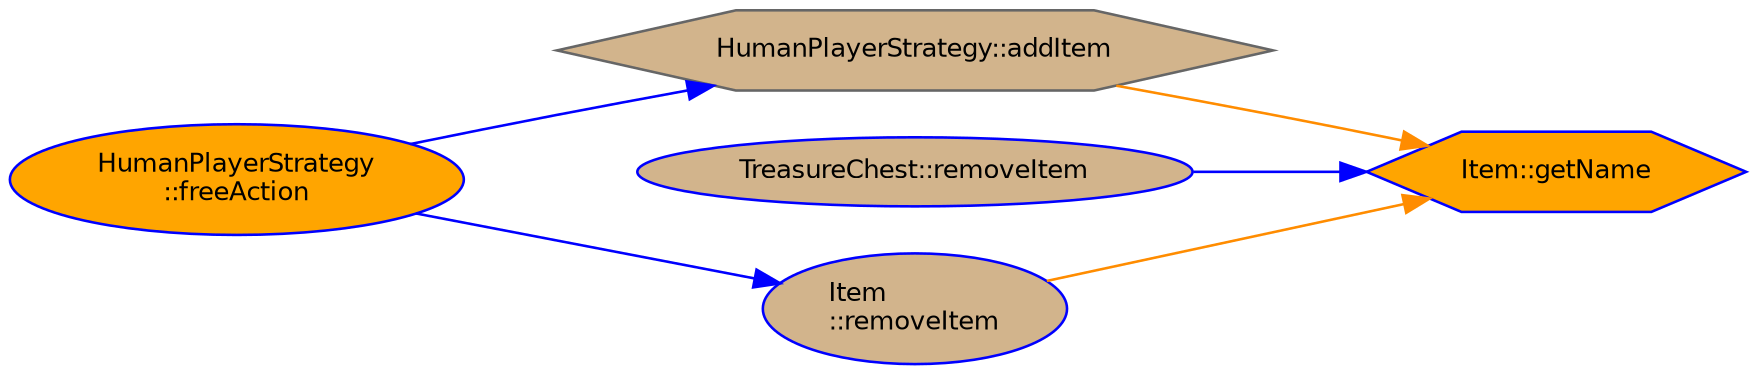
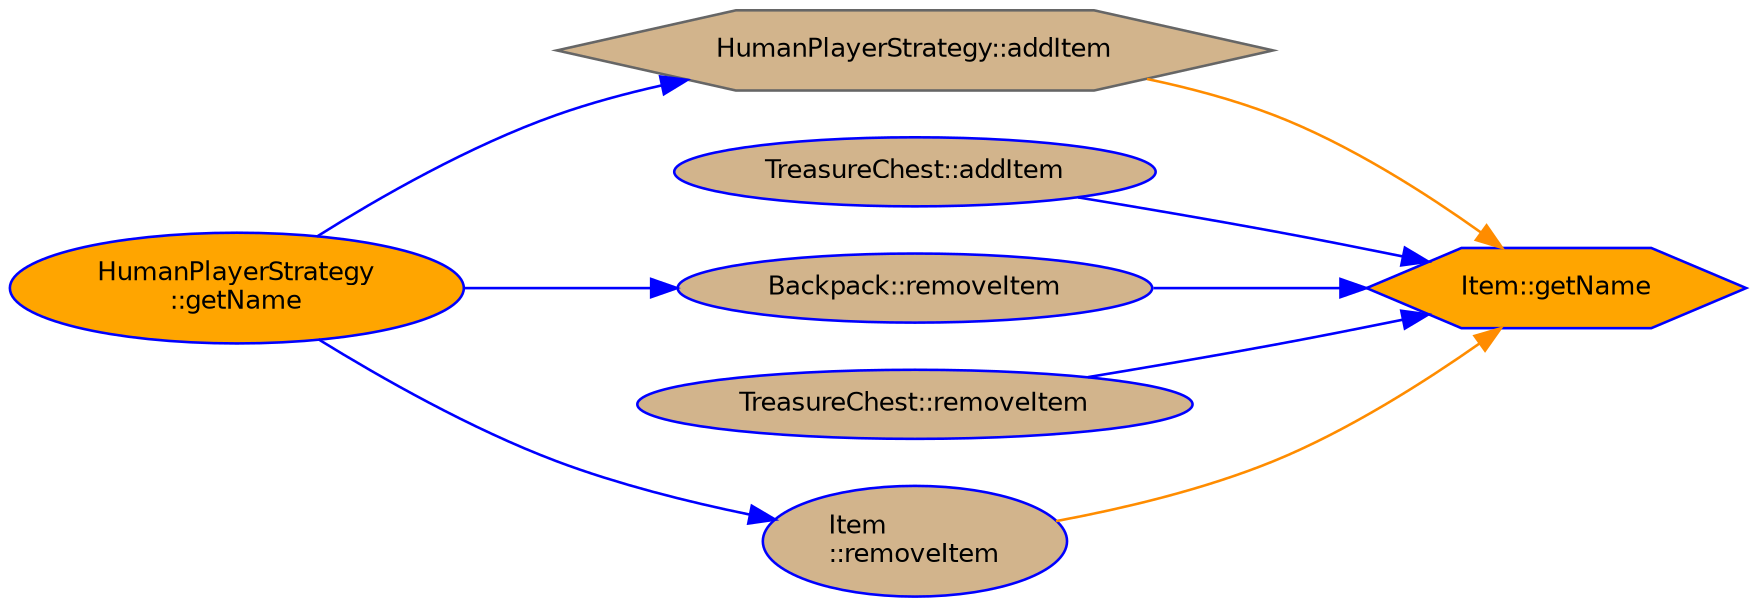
node "TreasureChest::addItem": added
node "HumanPlayerStrategy ::freeAction": label "HumanPlayerStrategy ::freeAction" -> "HumanPlayerStrategy ::getName"
node "Backpack::removeItem": added
